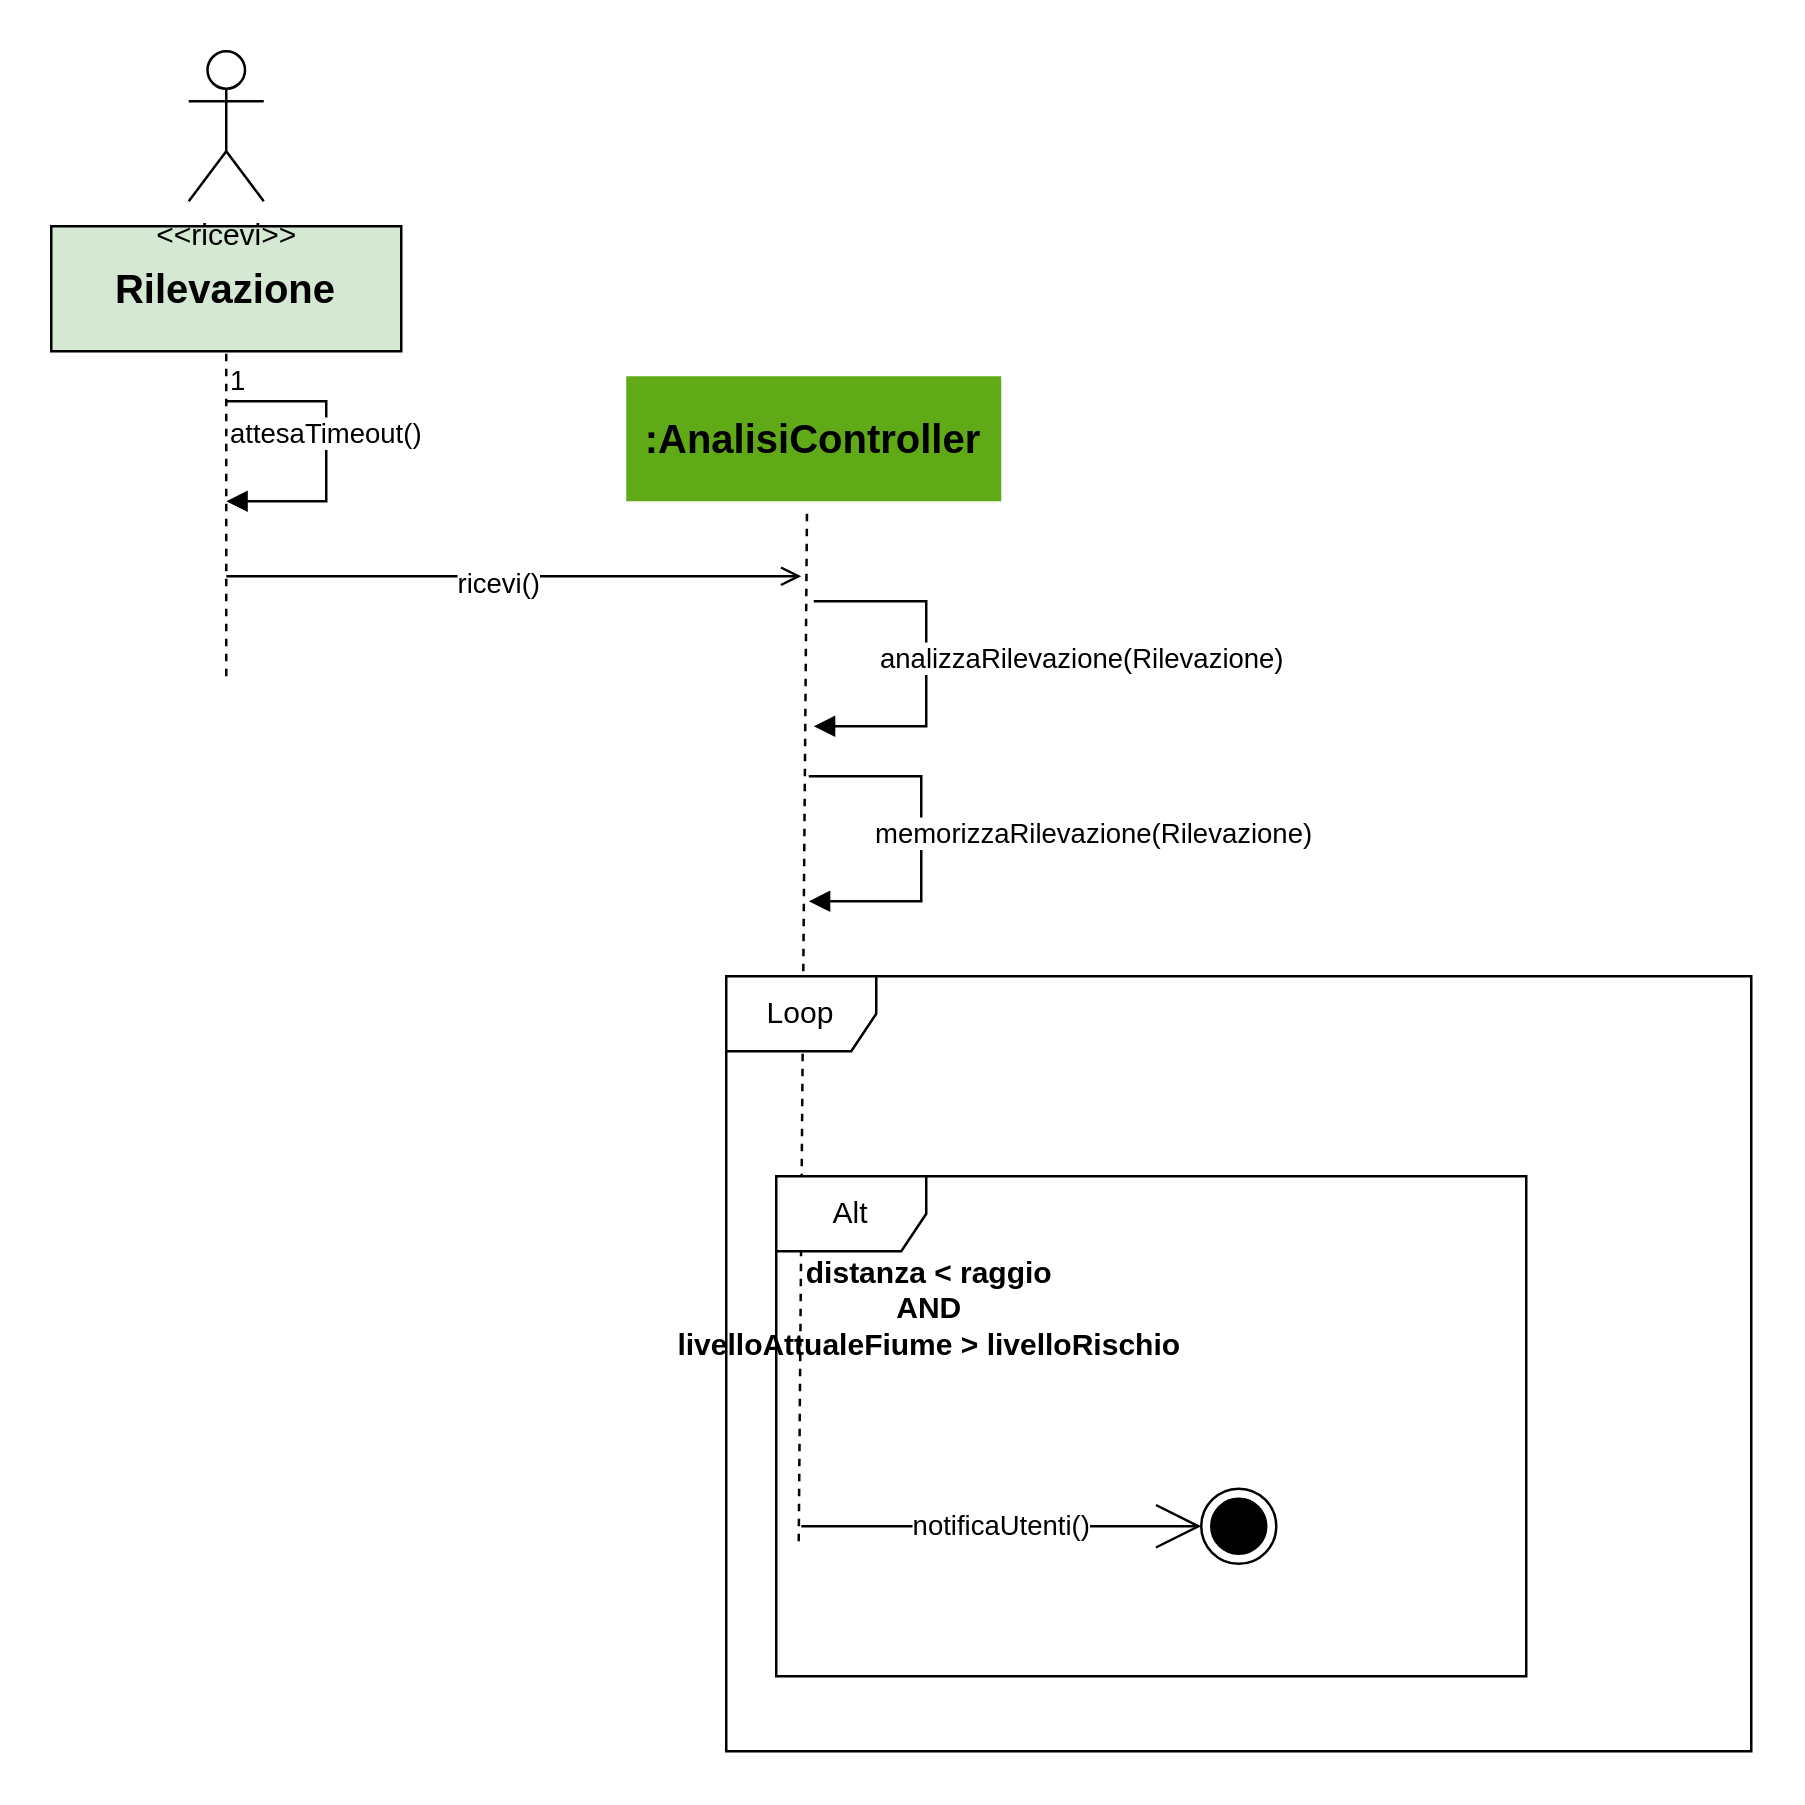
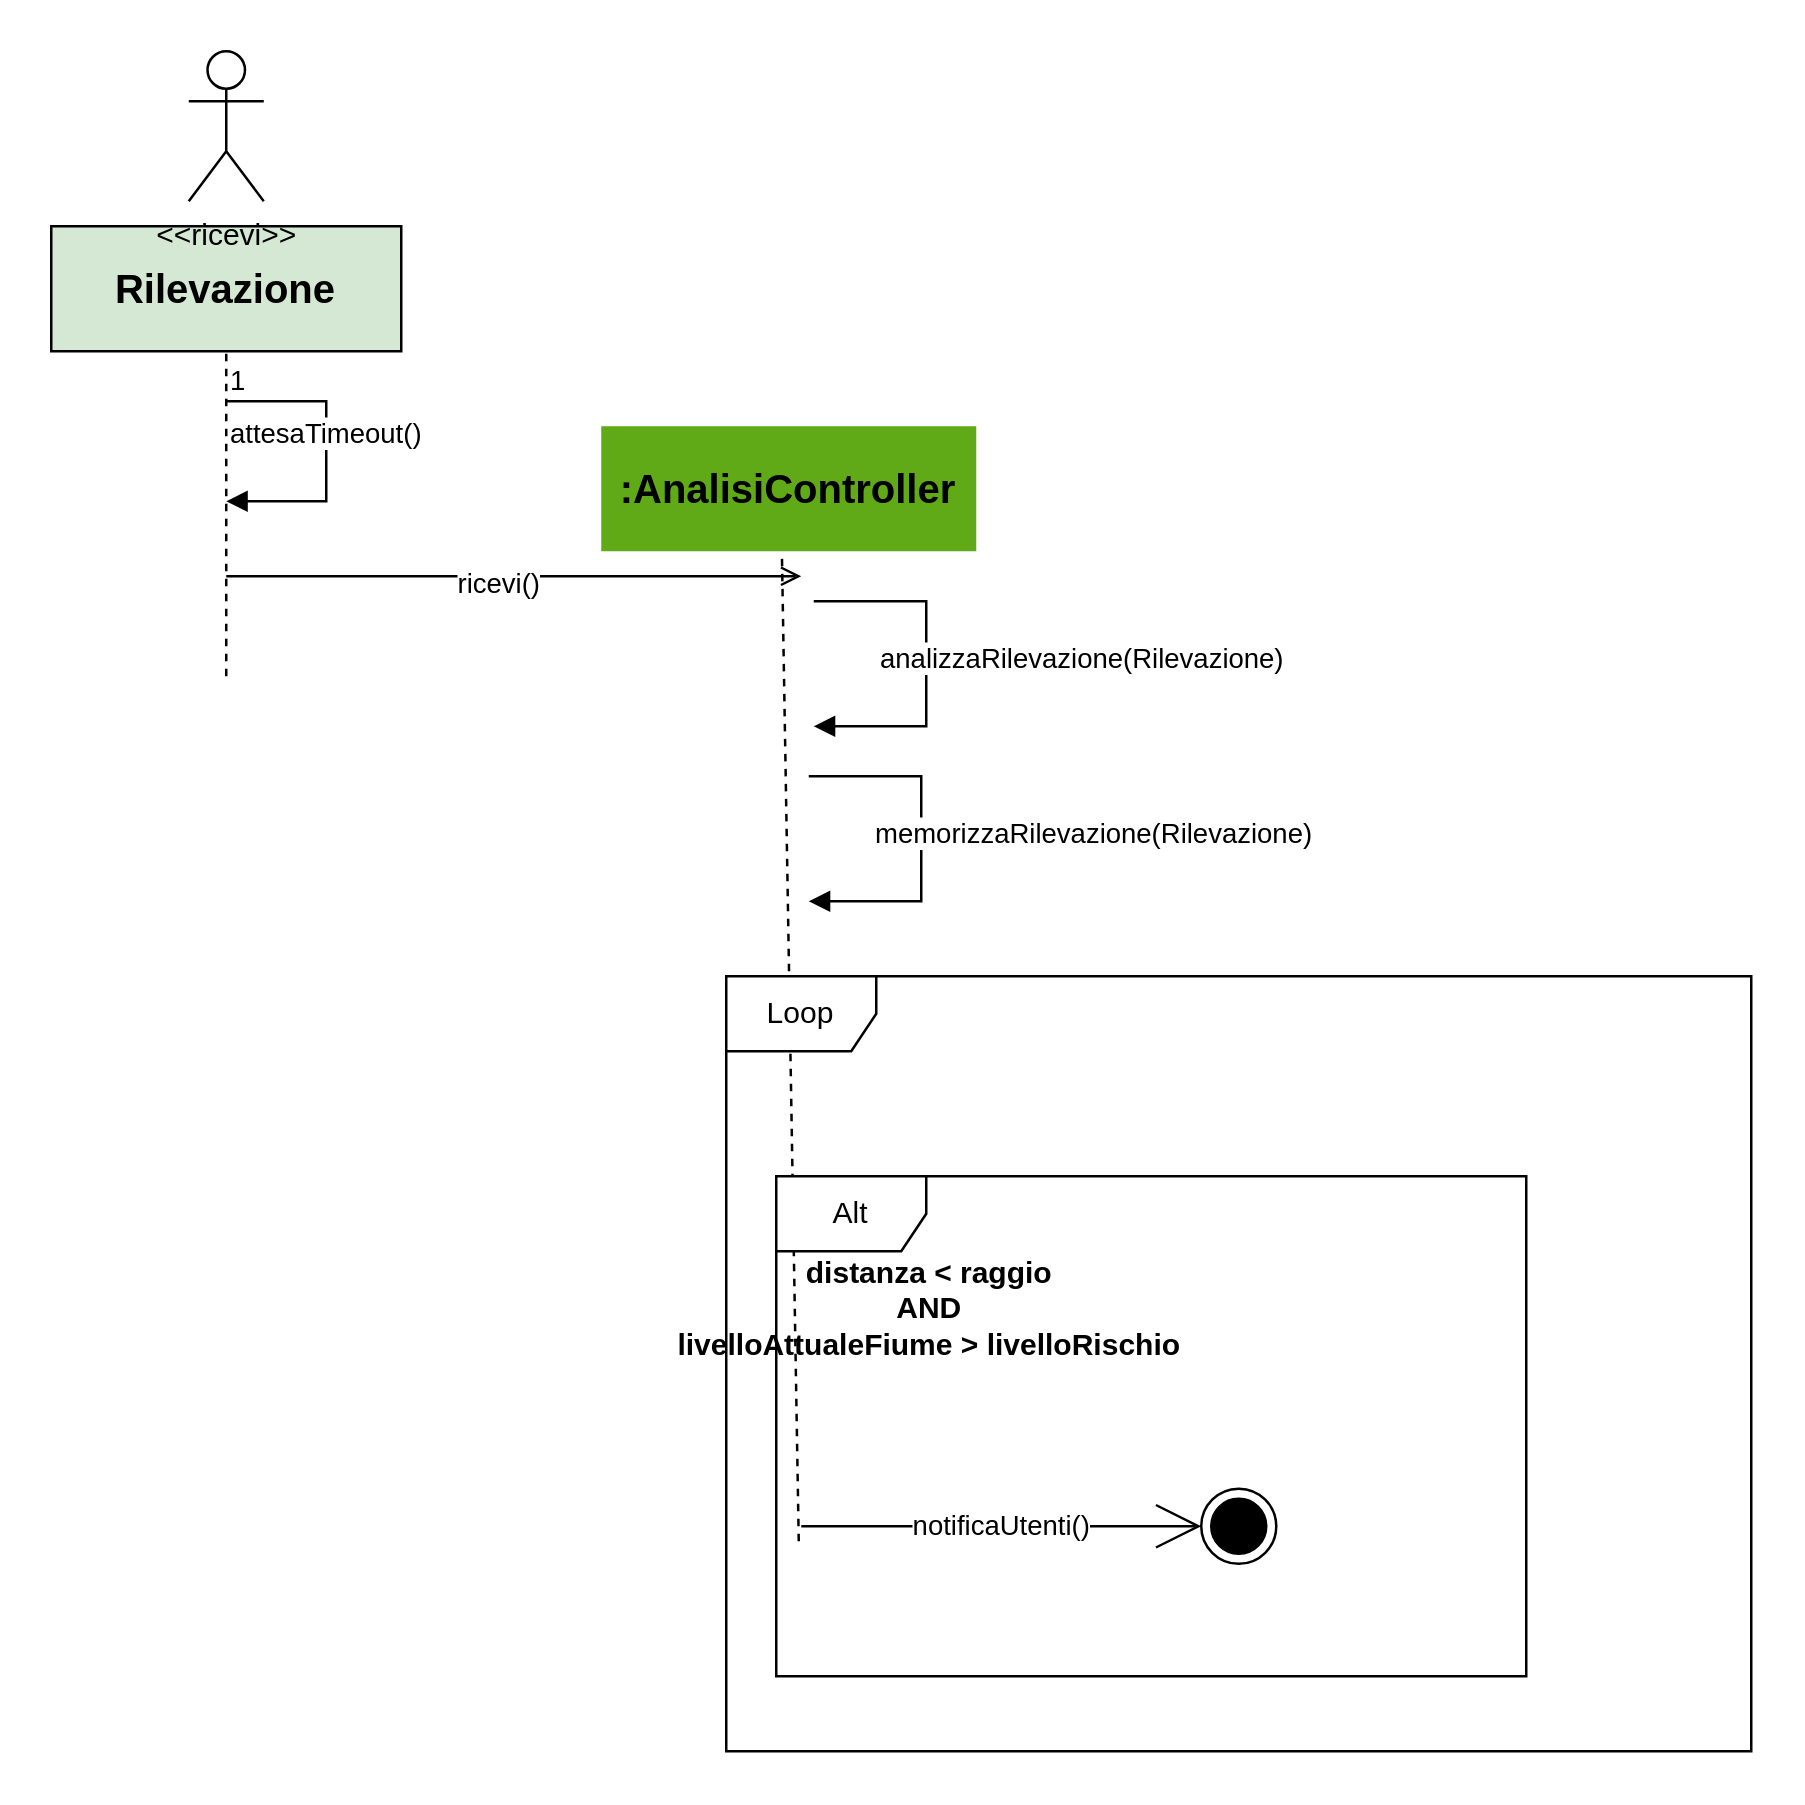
node ":AnalisiController": moved (814, 439) -> (789, 489)
